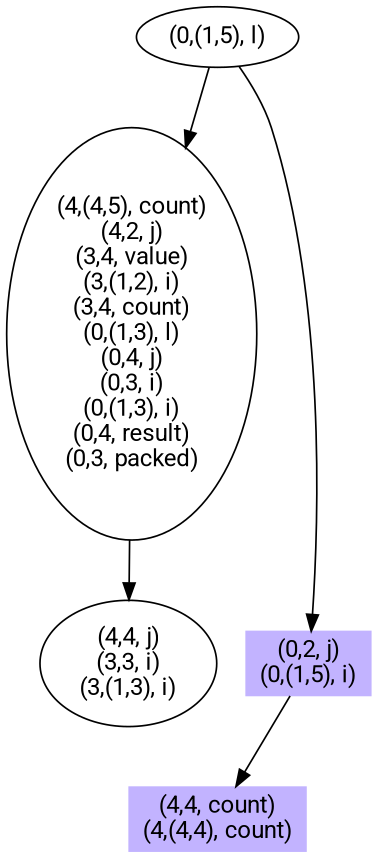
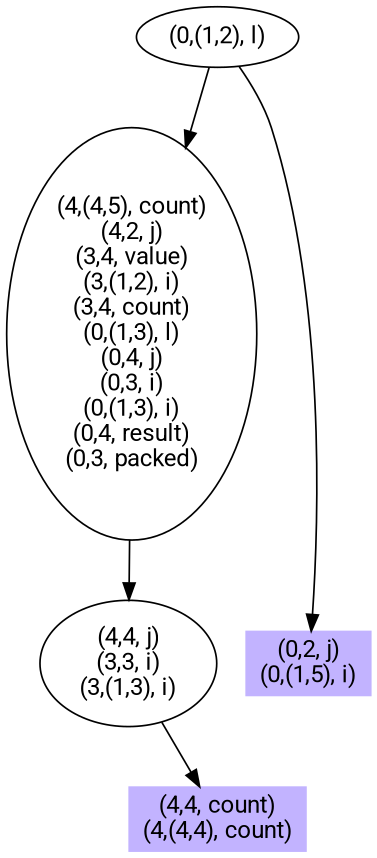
node "(0,(1,5), l)": label "(0,(1,5), l)" -> "(0,(1,2), l)"
edge "(0,2, j) (0,(1,5), i)" -> "(4,4, count) (4,(4,4), count)": now "(4,4, j) (3,3, i) (3,(1,3), i)" -> "(4,4, count) (4,(4,4), count)"
